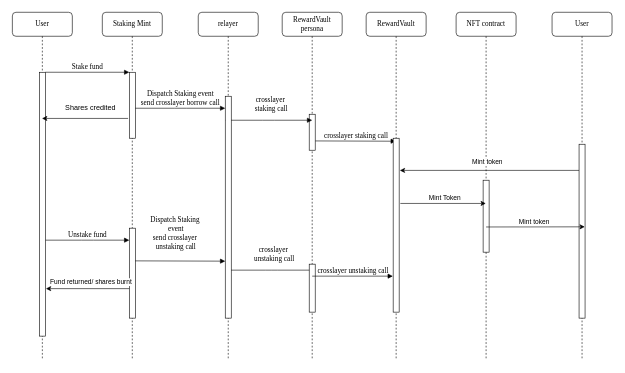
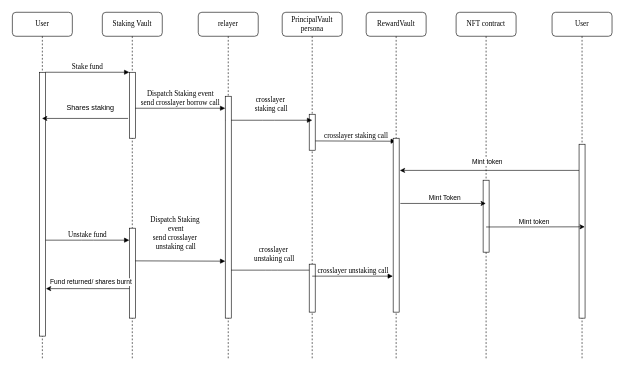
node "Staking Mint": label "Staking Mint" -> "Staking Vault"
node "RewardVault persona": label "RewardVault persona" -> "PrincipalVault persona"
node "Shares credited": label "Shares credited" -> "Shares staking"
